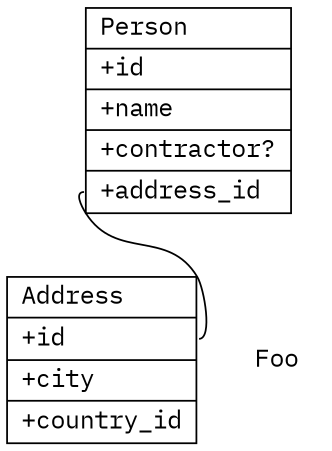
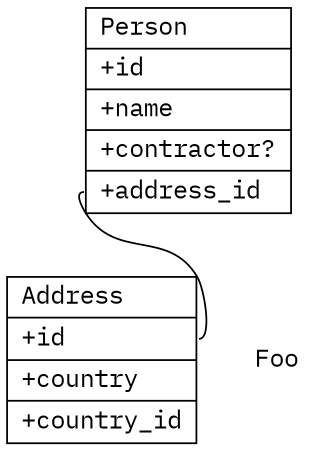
node "Address": text "+city" -> "+country"
